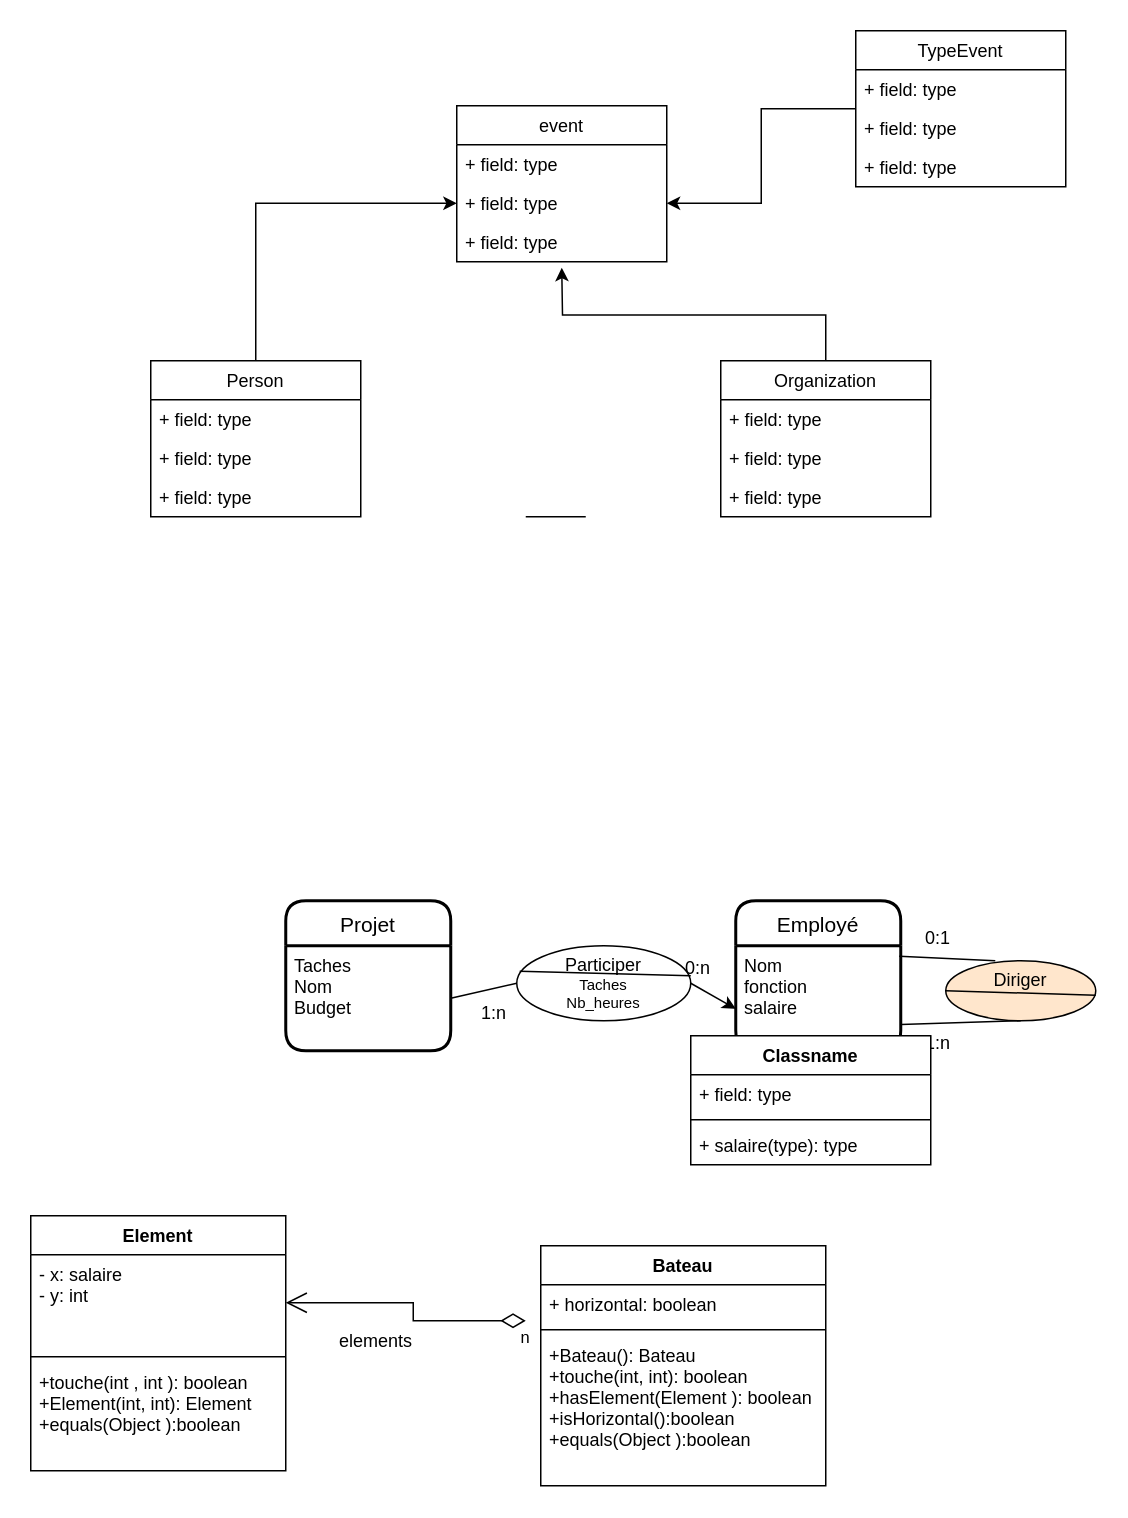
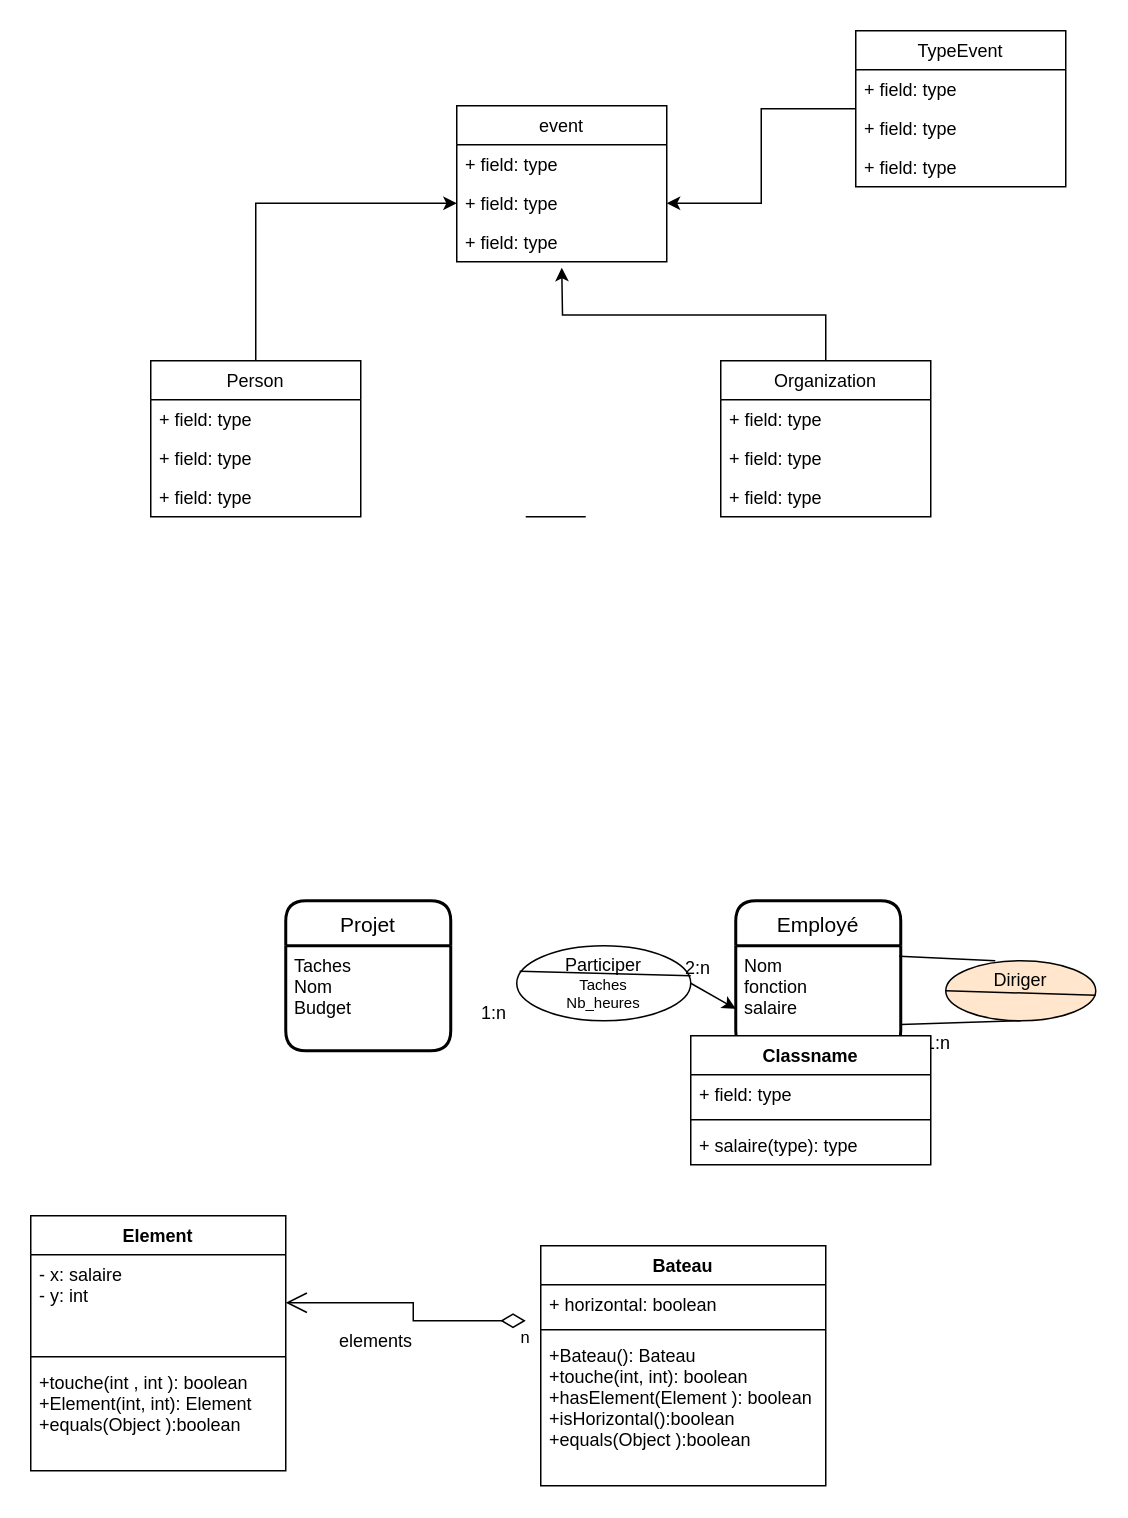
node "0:1": removed
node "0:n": label "0:n" -> "2:n"
edge "Participer Taches Nb_heures" -- "Taches Nom Budget": removed
